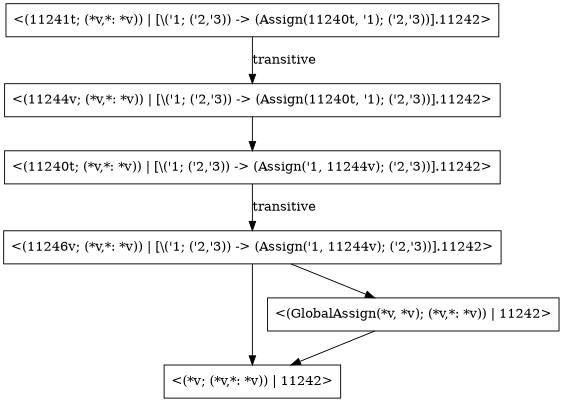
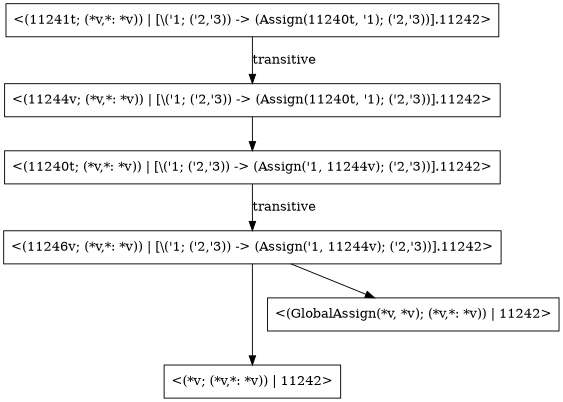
edge "<(GlobalAssign(*v, *v); (*v,*: *v)) | 11242>" -> "<(*v; (*v,*: *v)) | 11242>": removed
